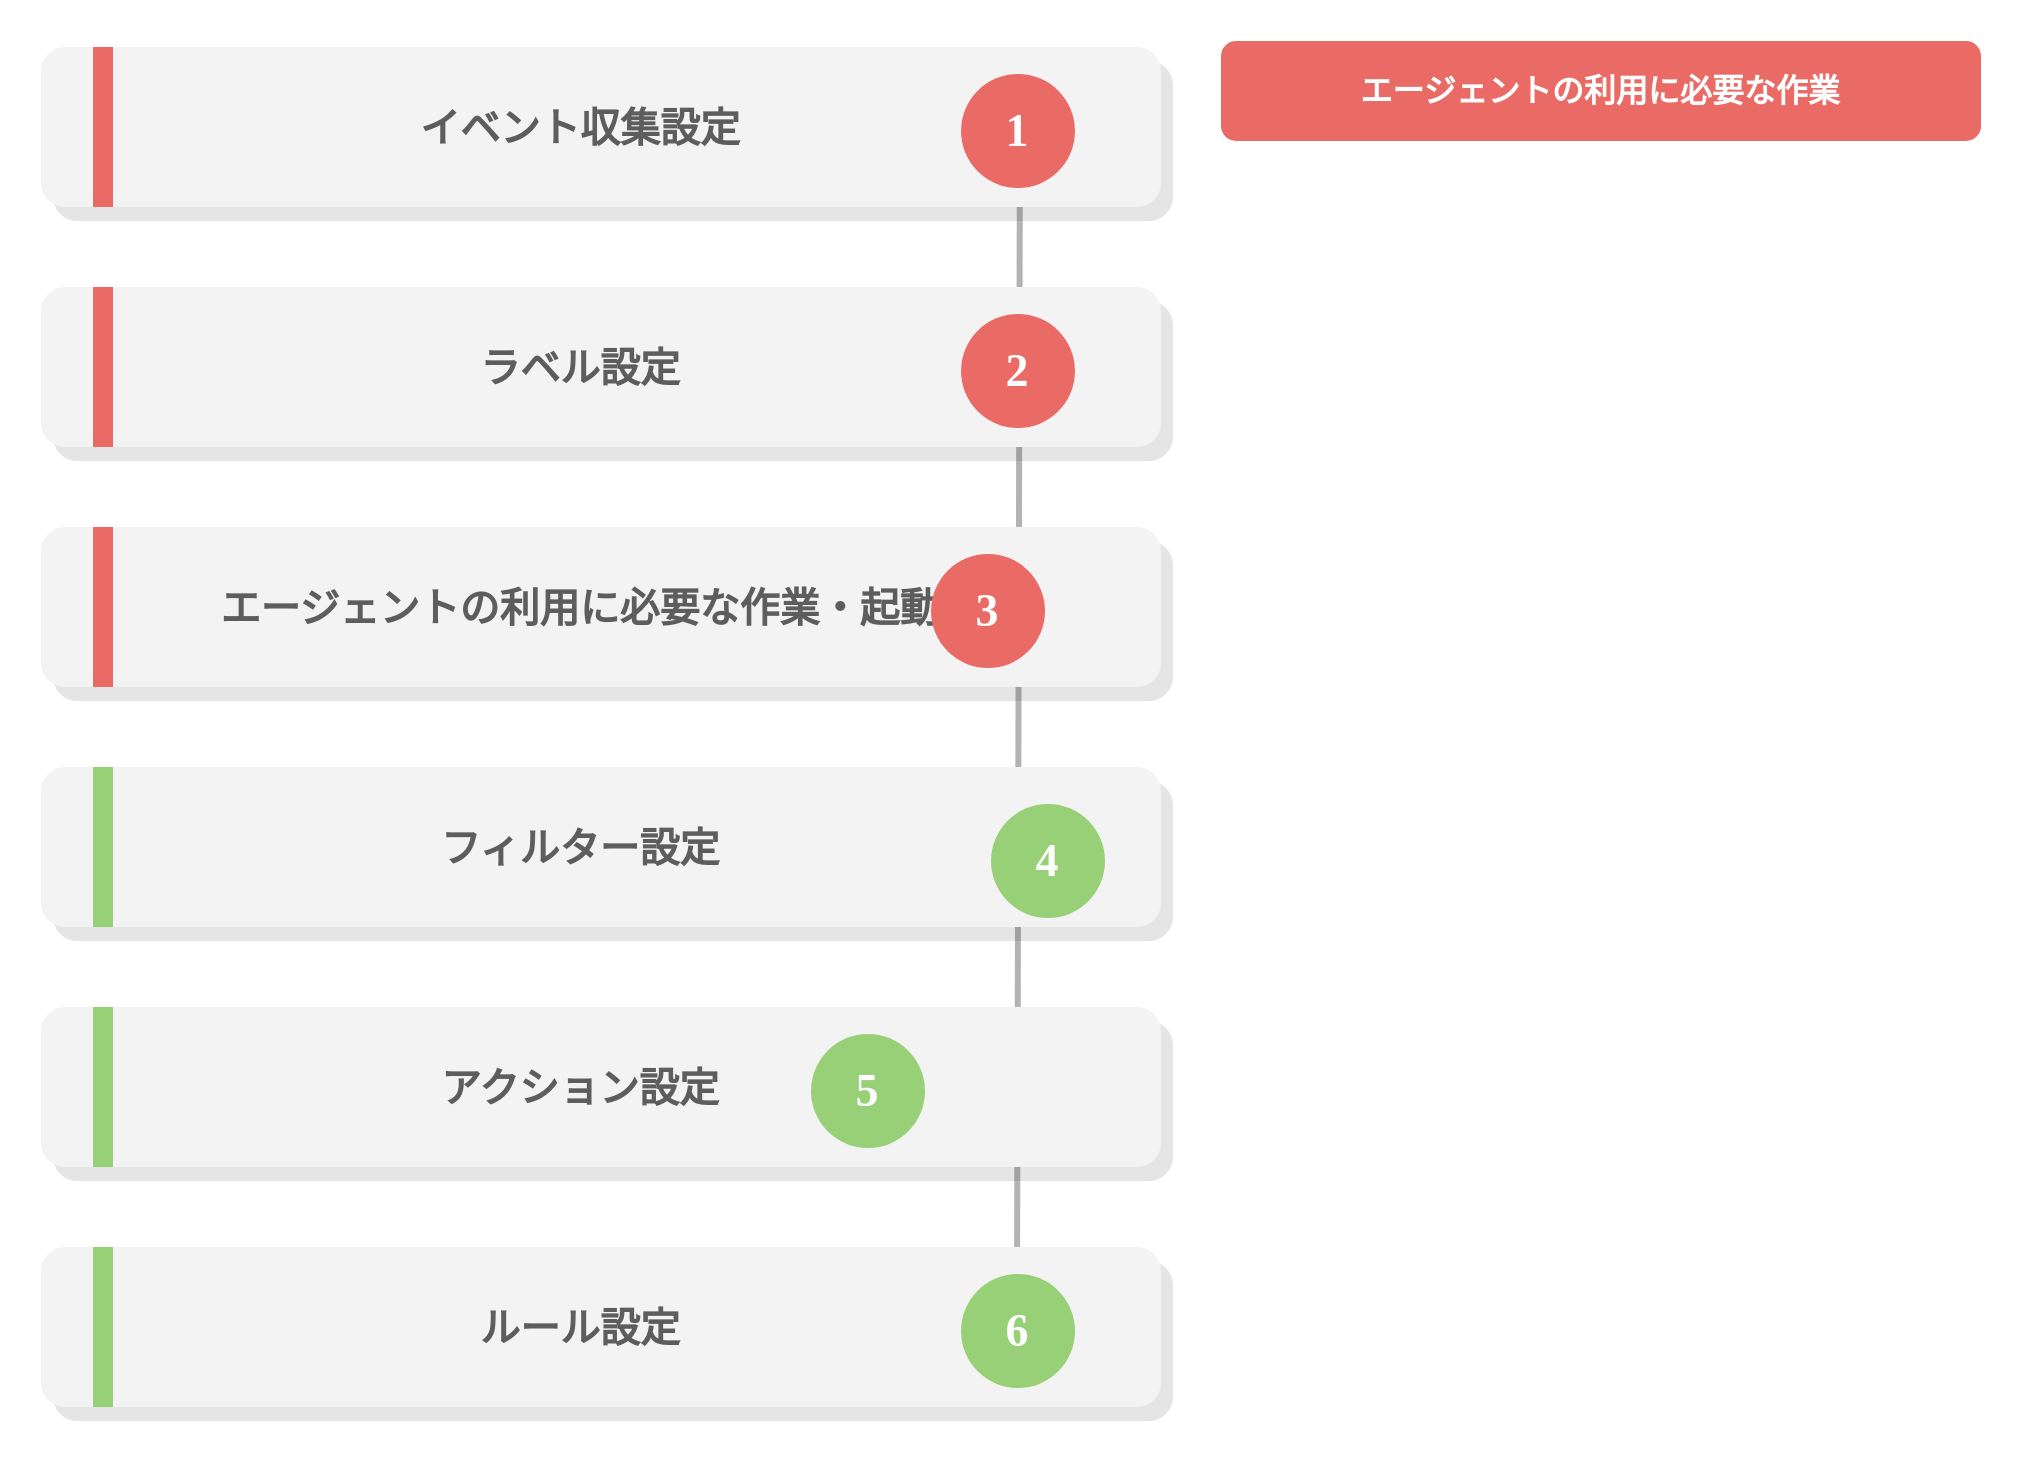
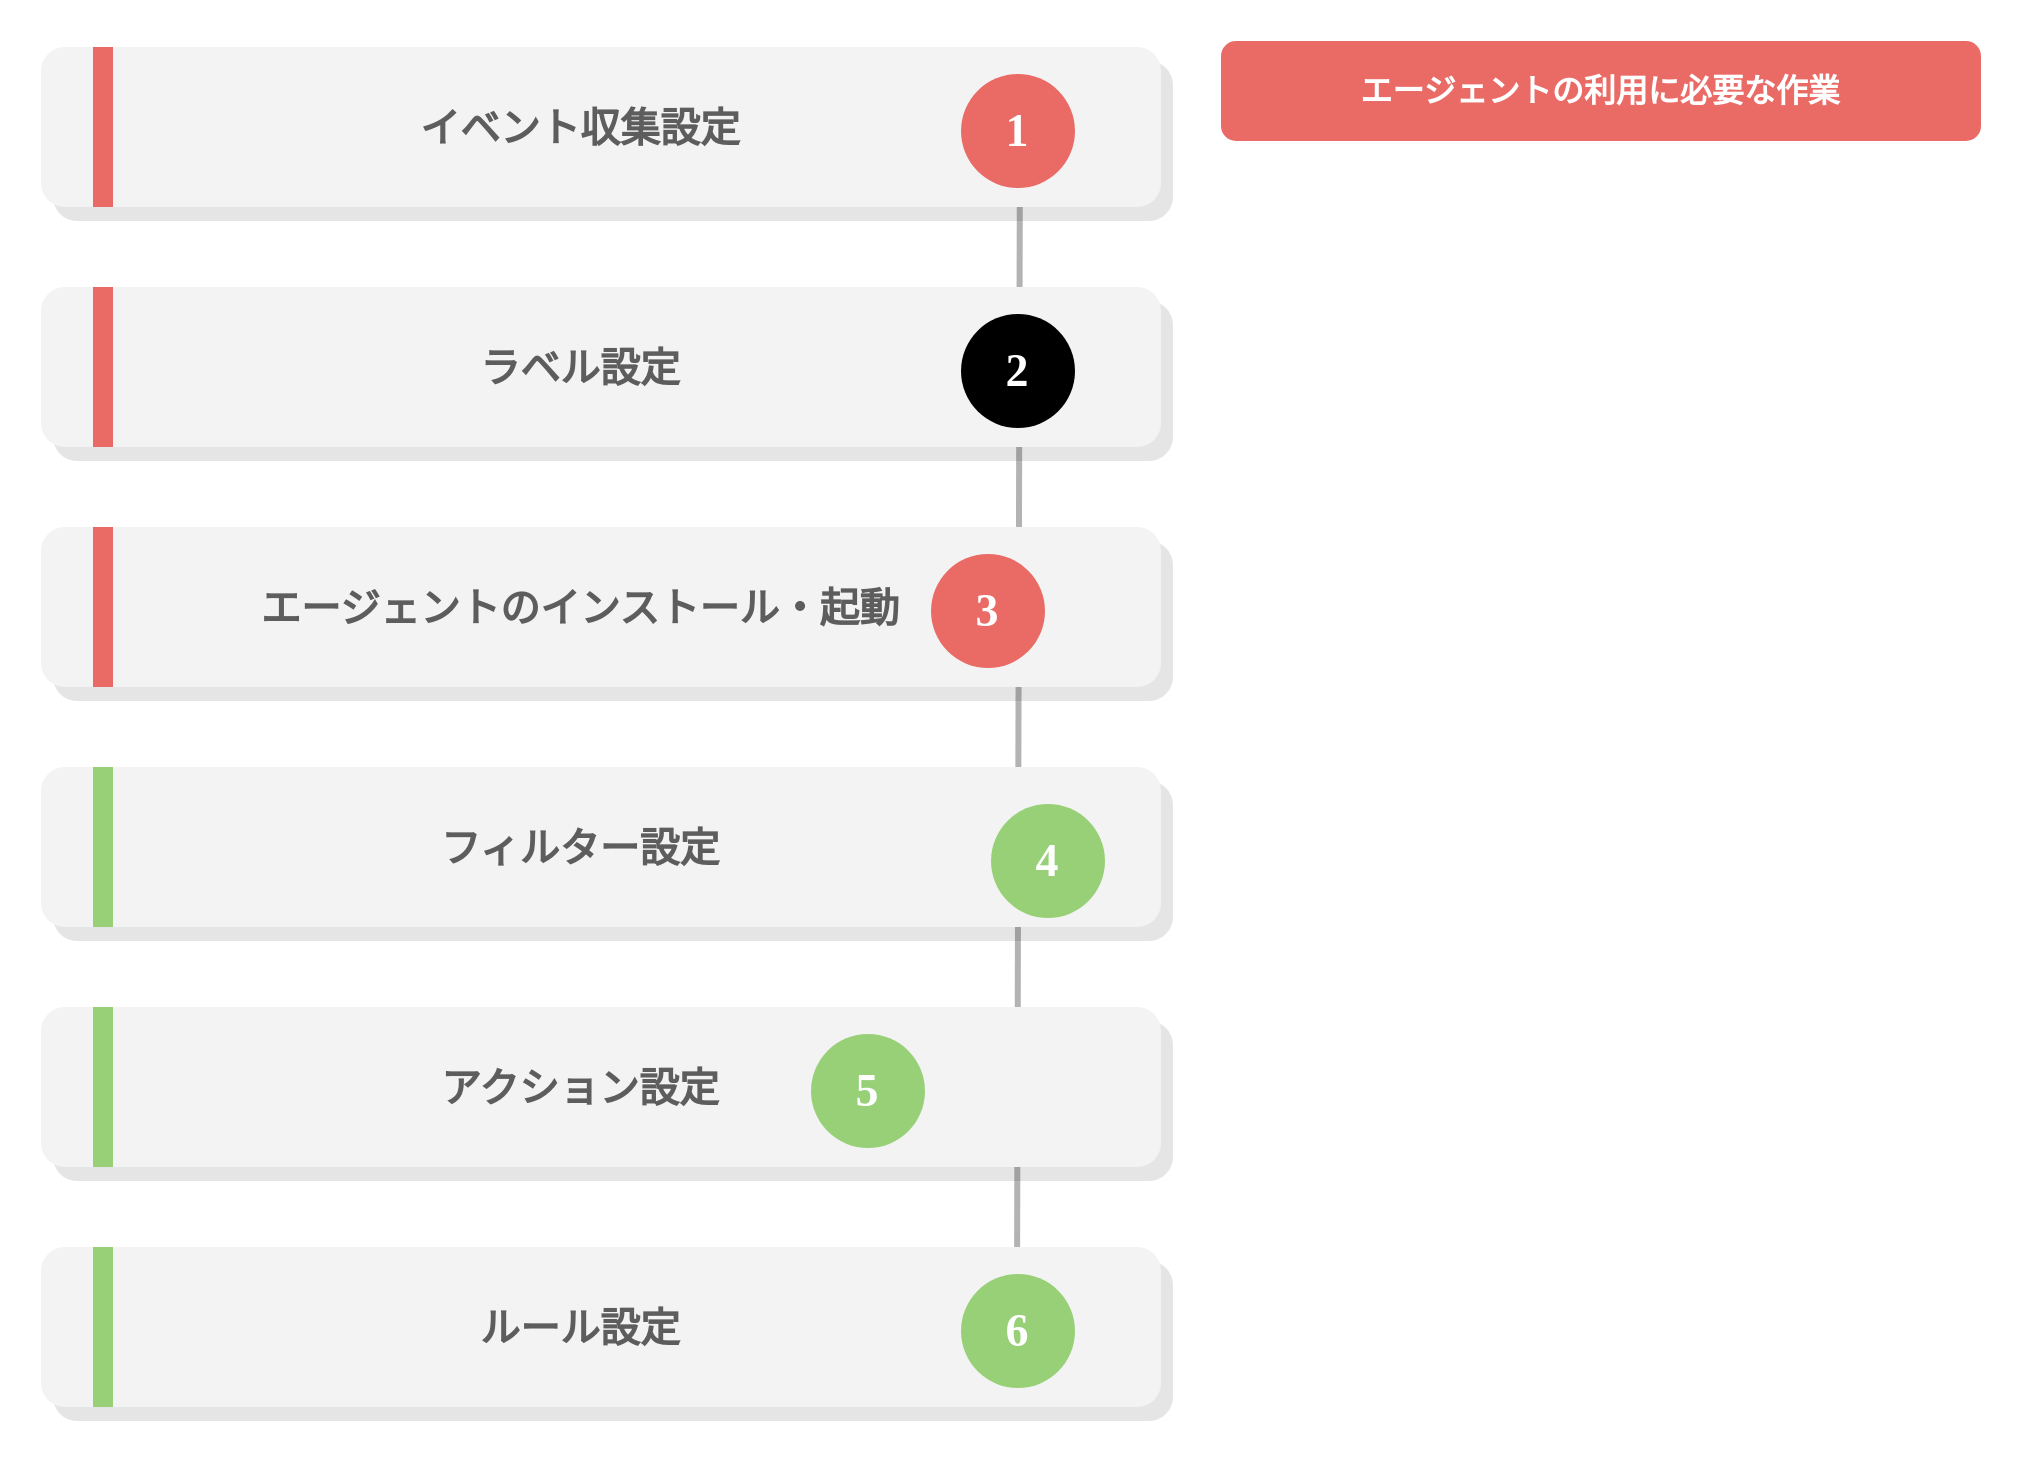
node "2": fillcolor #ea6b66 -> #000000
node "エージェントの利用に必要な作業・起動": label "エージェントの利用に必要な作業・起動" -> "エージェントのインストール・起動"
